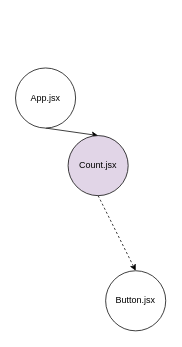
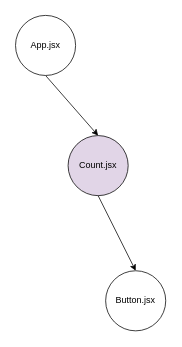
node "App.jsx": moved (45, 98) -> (45, 45)
edge "Count.jsx" -> "Button.jsx": style dashed -> solid
